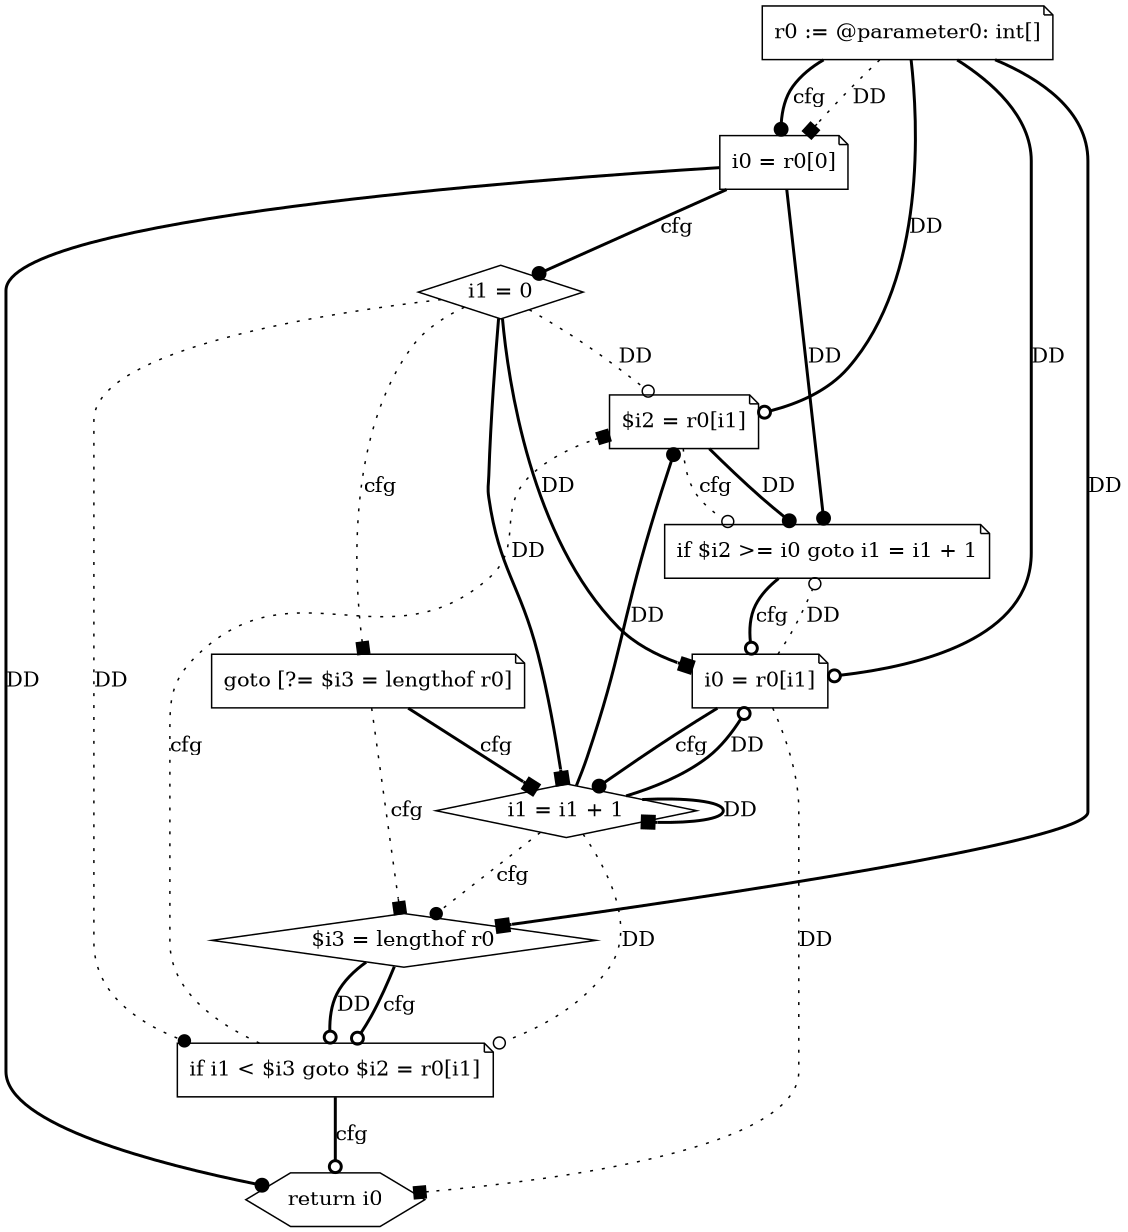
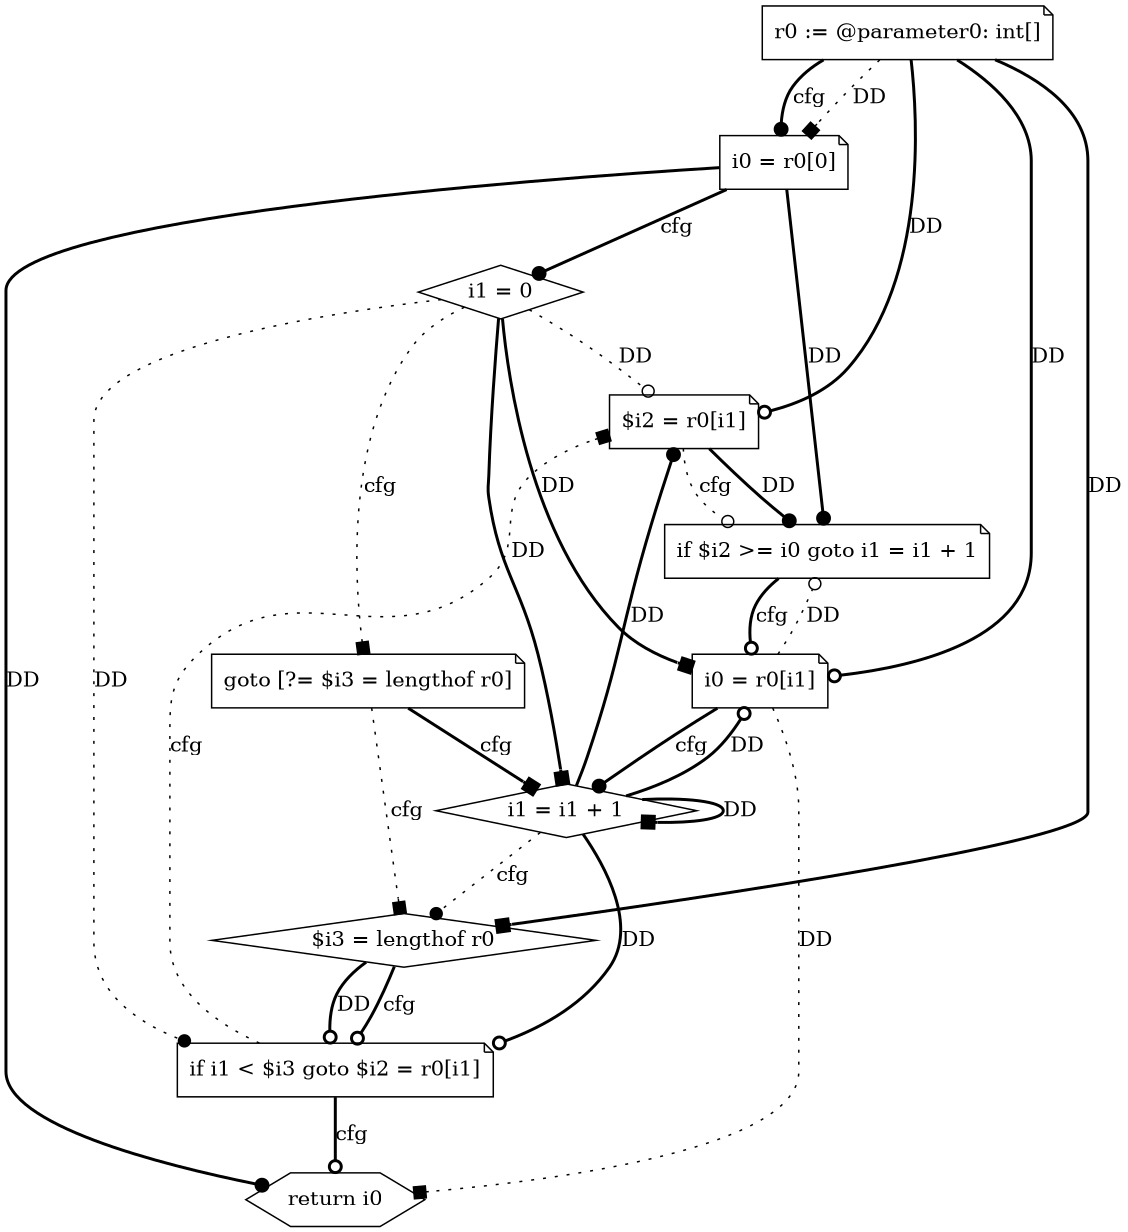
edge "i1 = i1 + 1" -> "if i1 < $i3 goto $i2 = r0[i1]": style dotted -> bold
